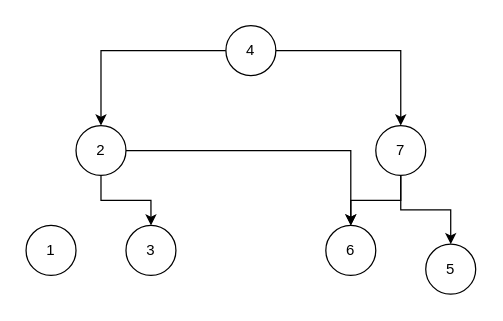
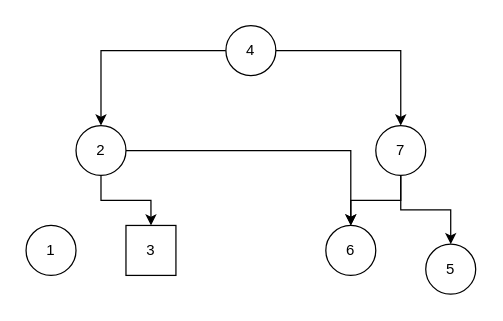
node "3": shape ellipse -> rectangle
